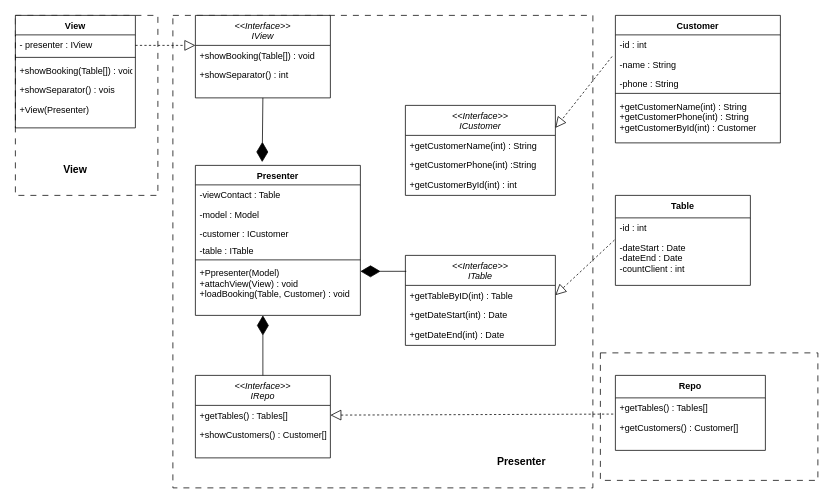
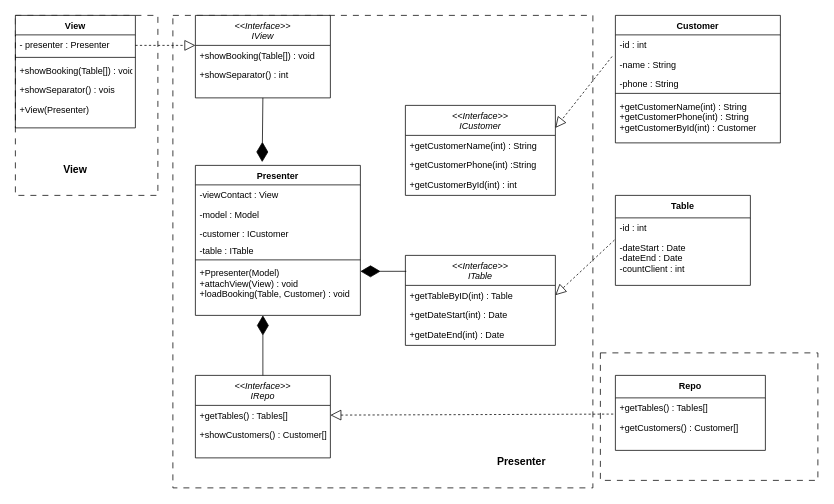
node "- presenter : IView": label "- presenter : IView" -> "- presenter : Presenter"
node "-viewContact : Table": label "-viewContact : Table" -> "-viewContact : View"
